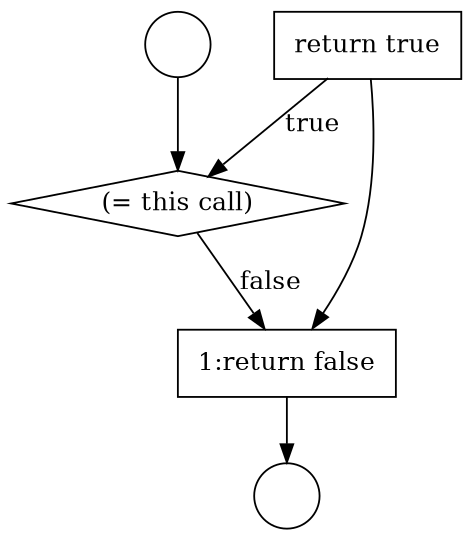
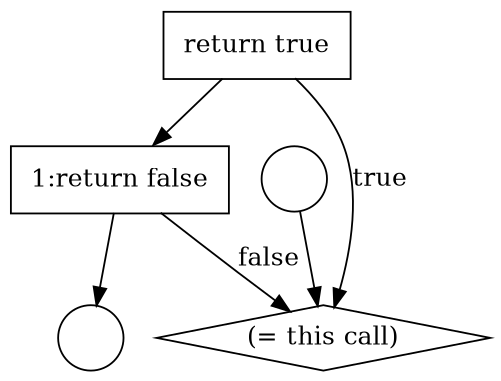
edge "(= this call)" -> "1:return false": reversed
